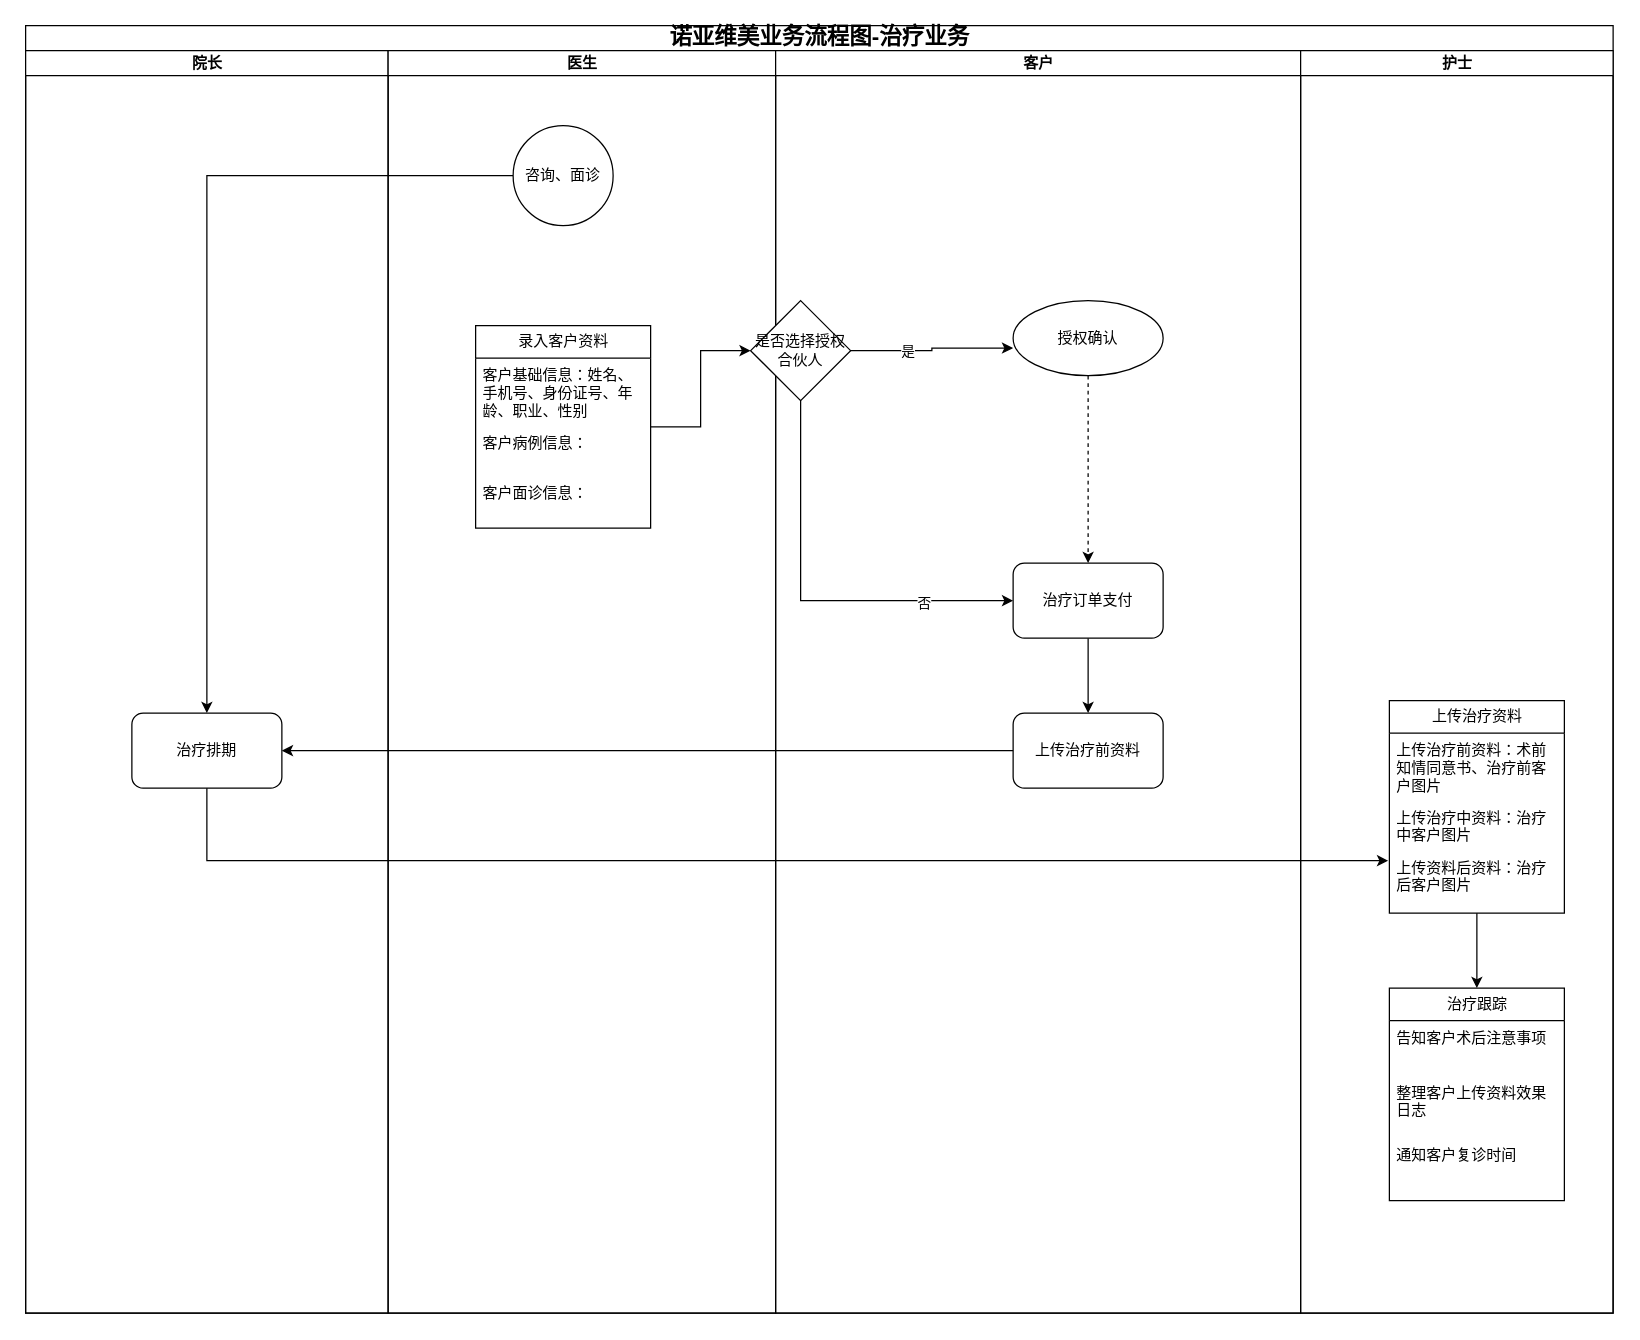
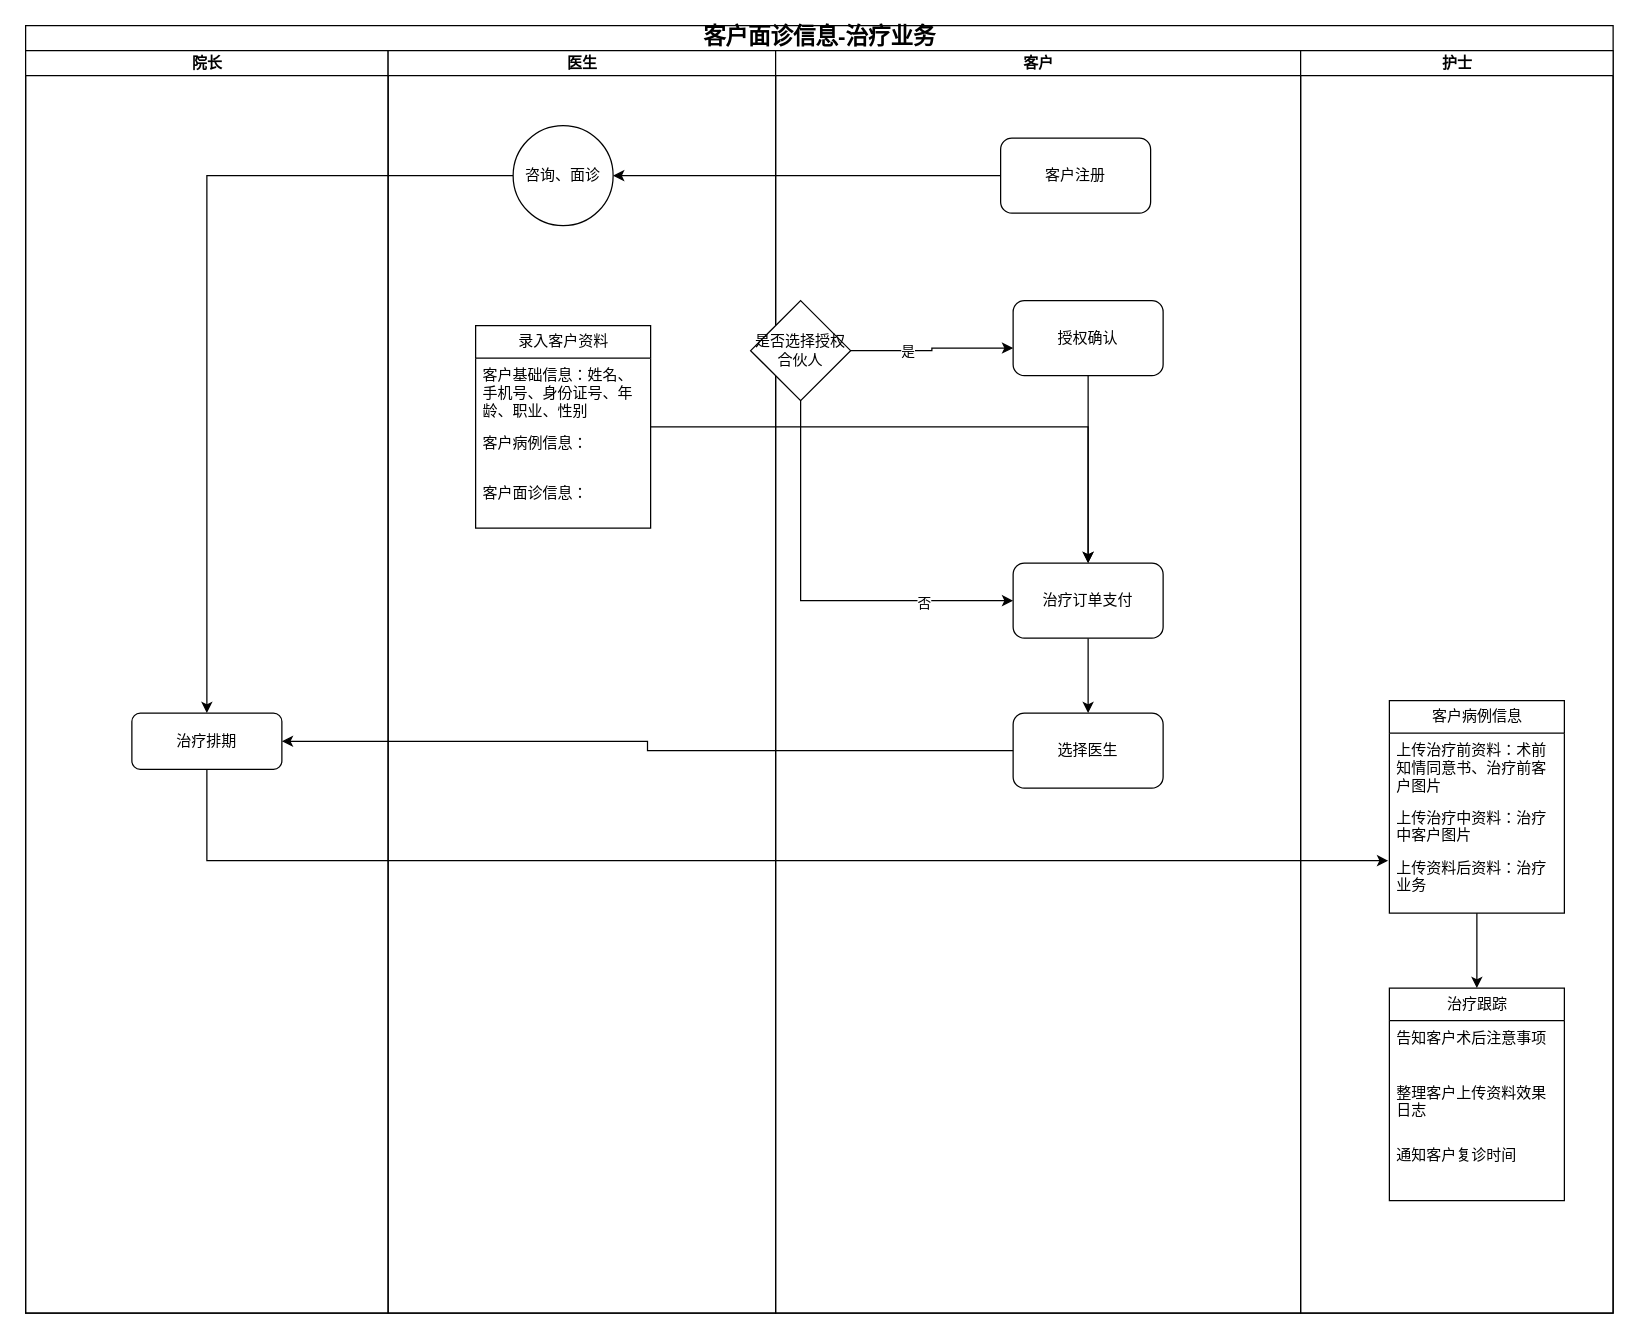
node "诺亚维美业务流程图-治疗业务": label "诺亚维美业务流程图-治疗业务" -> "客户面诊信息-治疗业务"
edge "客户注册" -> "咨询、面诊": added
node "客户注册": added
node "授权确认": shape ellipse -> rounded rectangle
edge "录入客户资料" -> "是否选择授权合伙人": now "录入客户资料" -> "治疗订单支付"
edge "授权确认" -> "治疗订单支付": style dashed -> solid
node "上传治疗资料": label "上传治疗资料" -> "客户病例信息"
node "治疗排期": size 150x75 -> 150x56
node "上传治疗前资料": label "上传治疗前资料" -> "选择医生"
node "上传资料后资料：治疗后客户图片": label "上传资料后资料：治疗后客户图片" -> "上传资料后资料：治疗业务"
